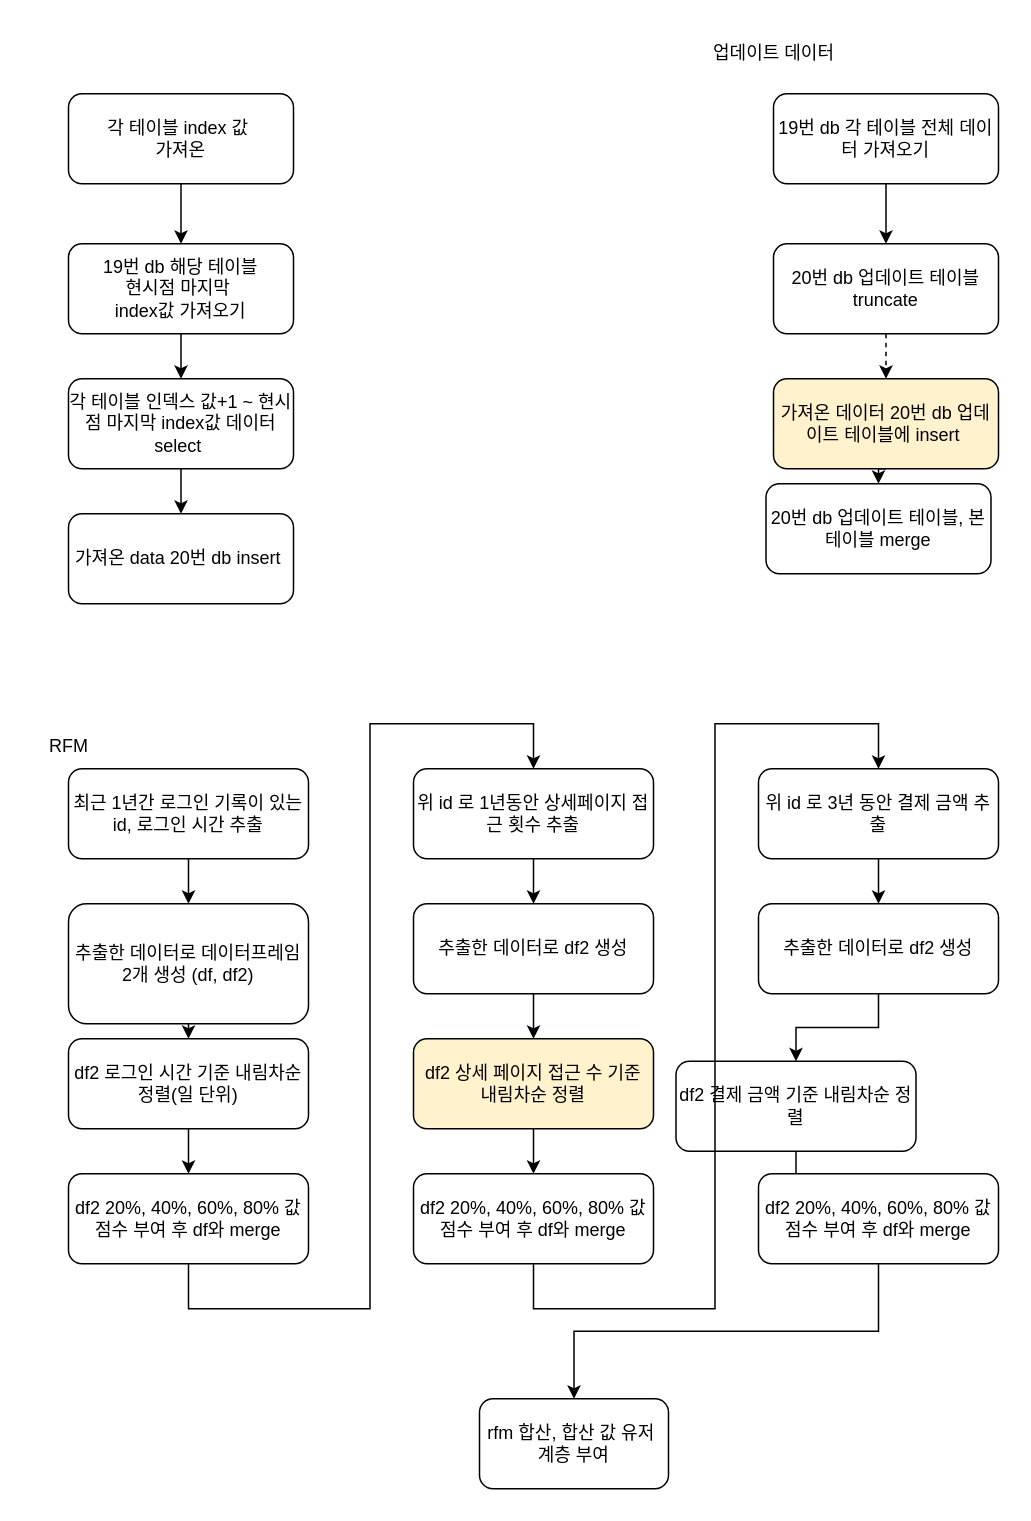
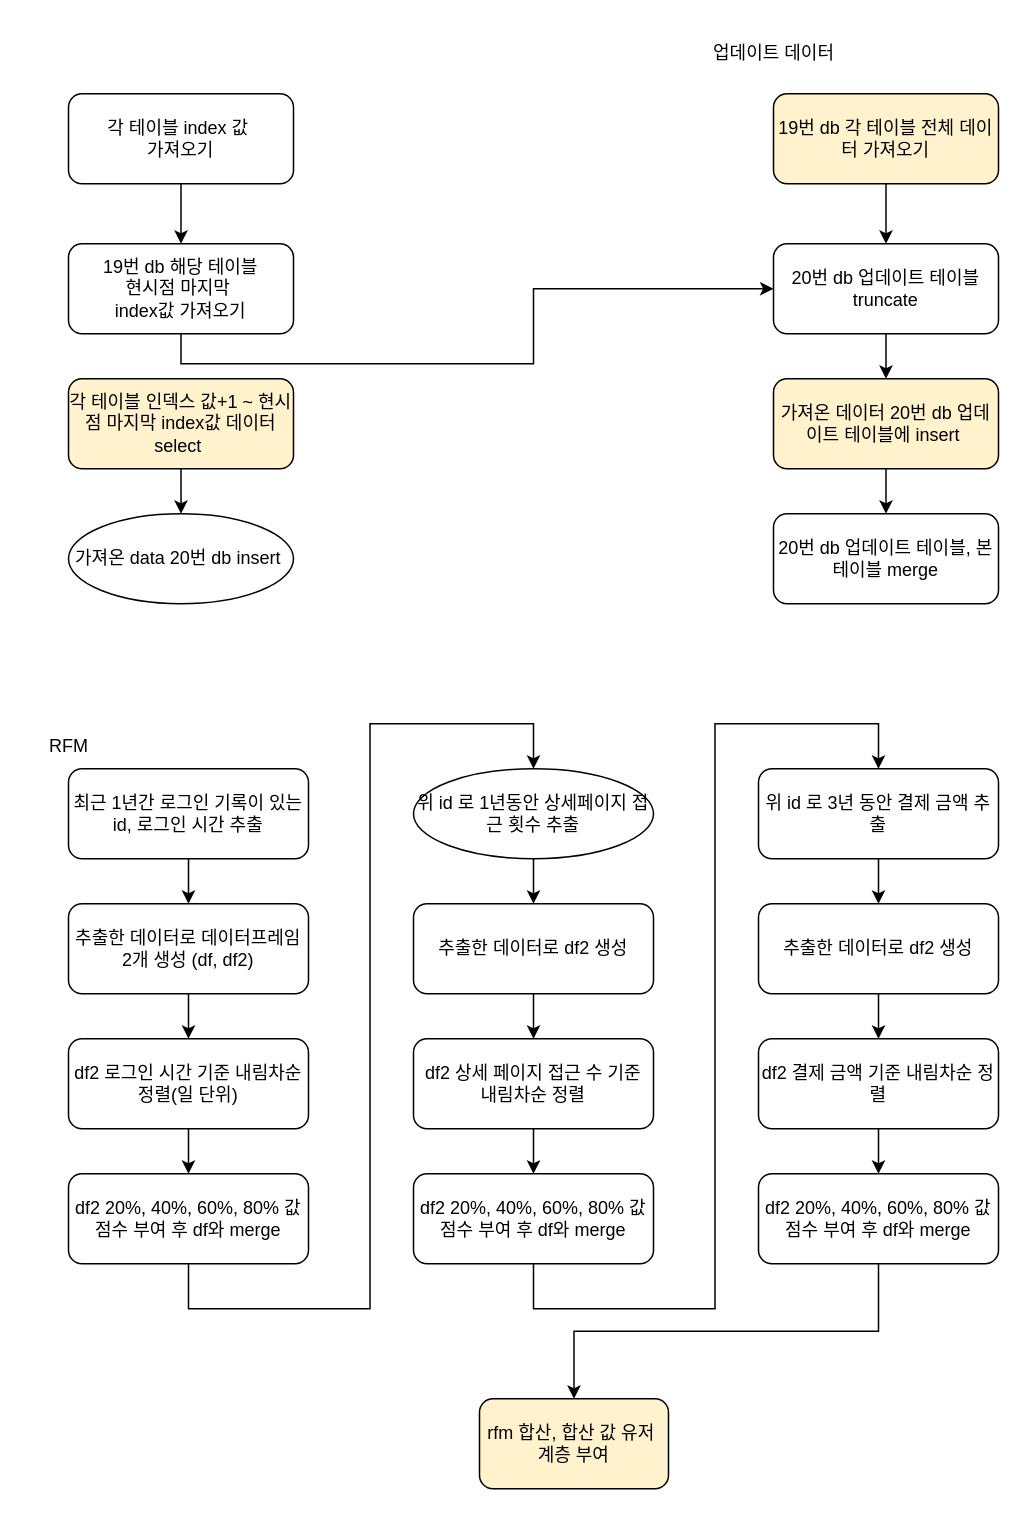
node "각 테이블 index 값 가져온": label "각 테이블 index 값 가져온" -> "각 테이블 index 값 가져오기"
node "19번 db 각 테이블 전체 데이터 가져오기": fillcolor #ffffff -> #fff2cc
edge "20번 db 업데이트 테이블 truncate" -> "가져온 데이터 20번 db 업데이트 테이블에 insert": style dashed -> solid
edge "19번 db 해당 테이블 현시점 마지막 index값 가져오기" -> "각 테이블 인덱스 값+1 ~ 현시점 마지막 index값 데이터 select": now "19번 db 해당 테이블 현시점 마지막 index값 가져오기" -> "20번 db 업데이트 테이블 truncate"
node "각 테이블 인덱스 값+1 ~ 현시점 마지막 index값 데이터 select": fillcolor #ffffff -> #fff2cc
node "20번 db 업데이트 테이블, 본 테이블 merge": moved (878, 529) -> (886, 559)
node "가져온 data 20번 db insert": shape rounded rectangle -> ellipse
node "위 id 로 1년동안 상세페이지 접근 횟수 추출": shape rounded rectangle -> ellipse
node "추출한 데이터로 데이터프레임 2개 생성 (df, df2)": size 240x120 -> 240x90
node "df2 상세 페이지 접근 수 기준 내림차순 정렬": fillcolor #fff2cc -> #ffffff
node "df2 결제 금액 기준 내림차순 정렬": moved (796, 1106) -> (878, 1084)
node "rfm 합산, 합산 값 유저 계층 부여": fillcolor #ffffff -> #fff2cc
